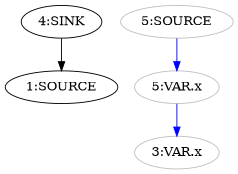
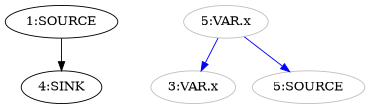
edge "4:SINK" -> "1:SOURCE": reversed
edge "5:SOURCE" -> "5:VAR.x": reversed
